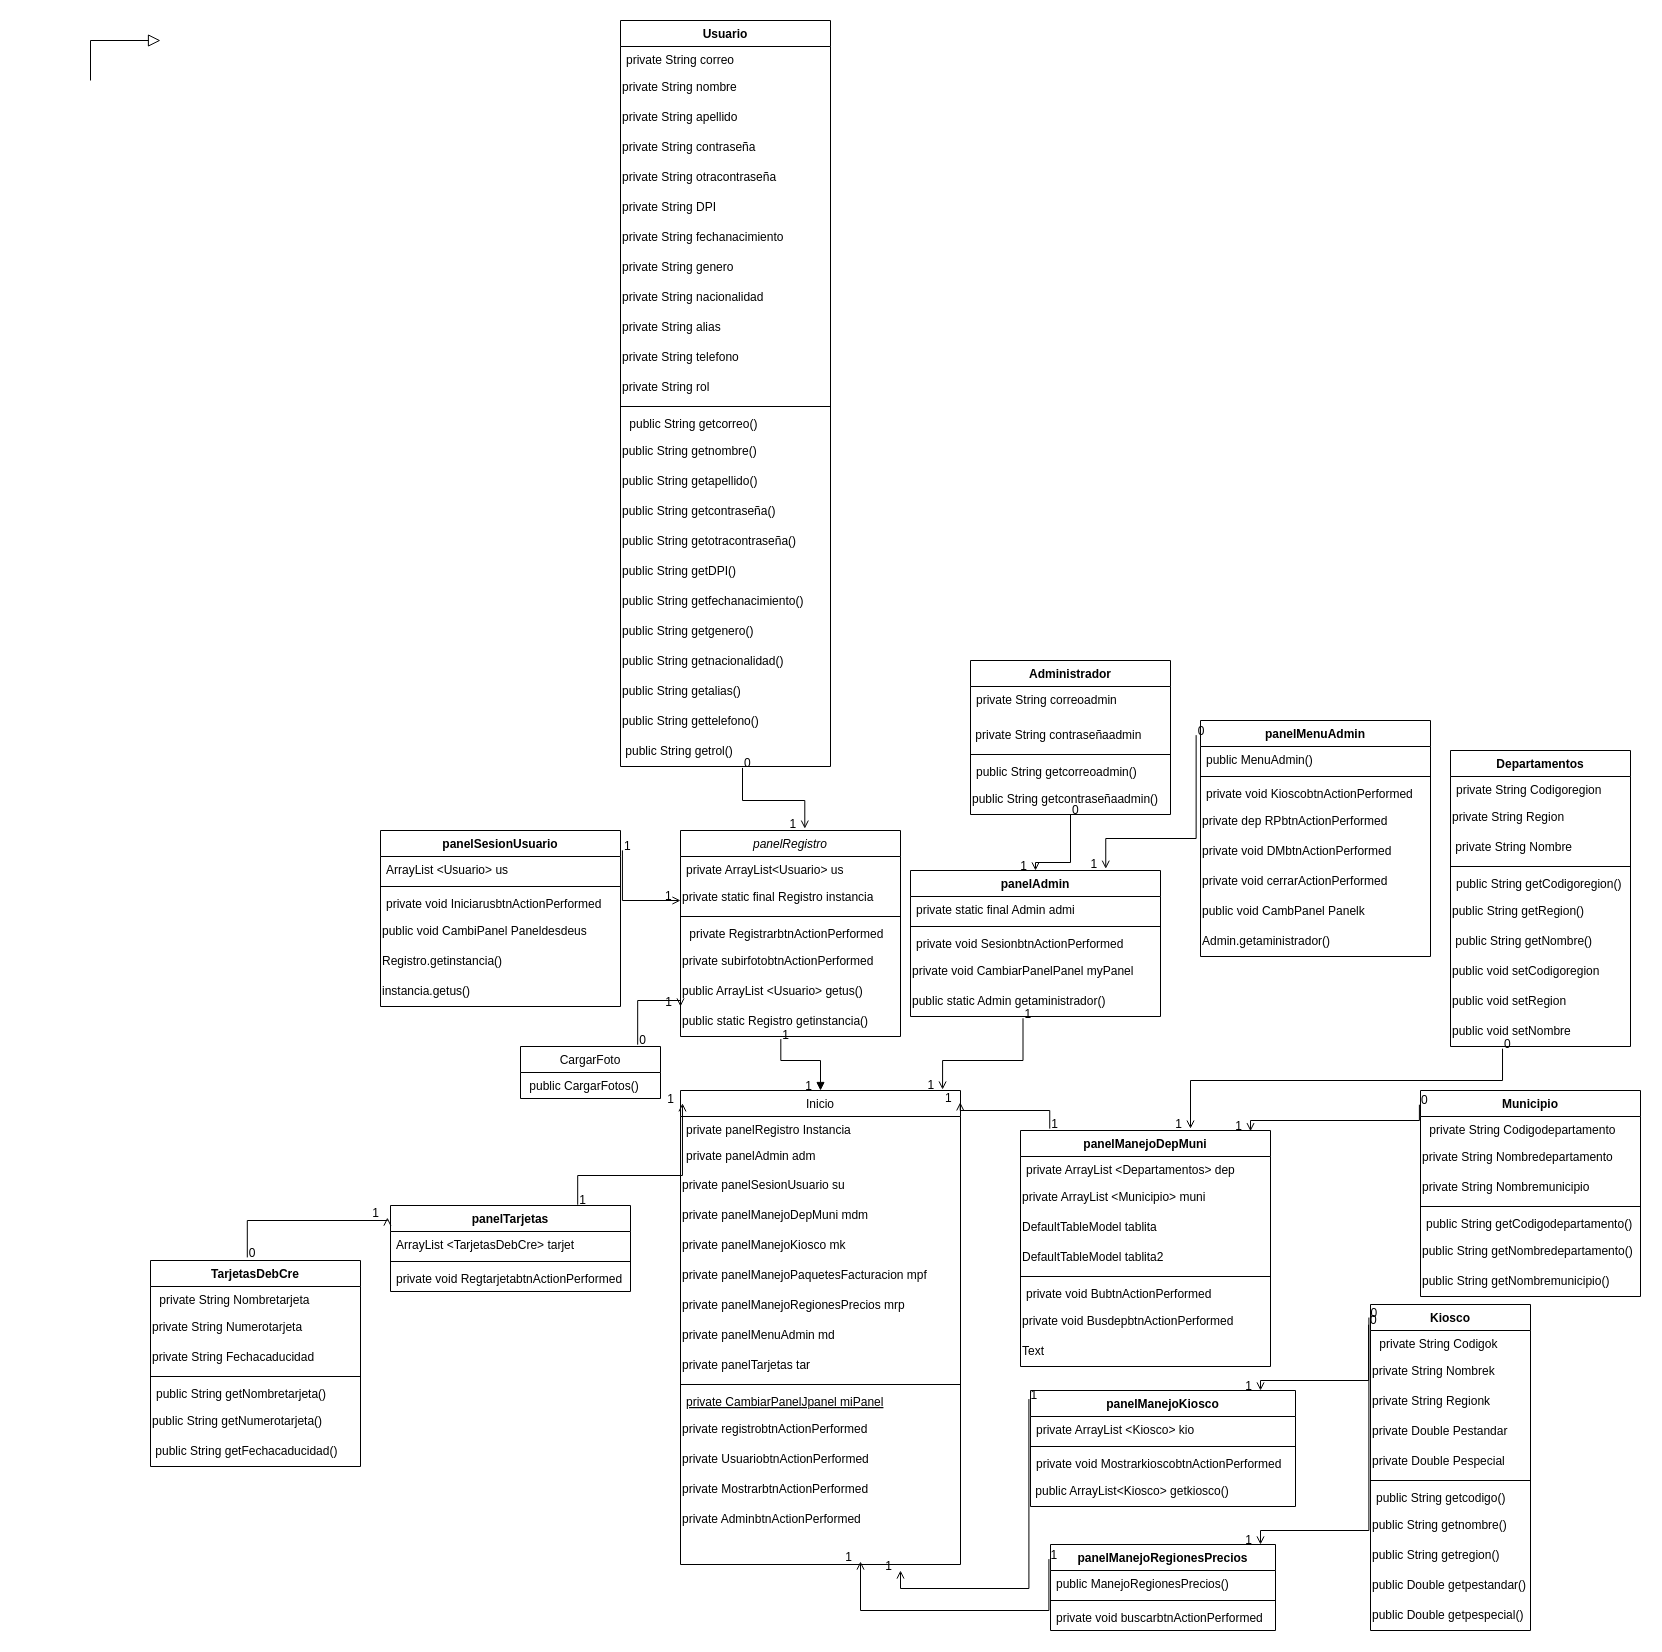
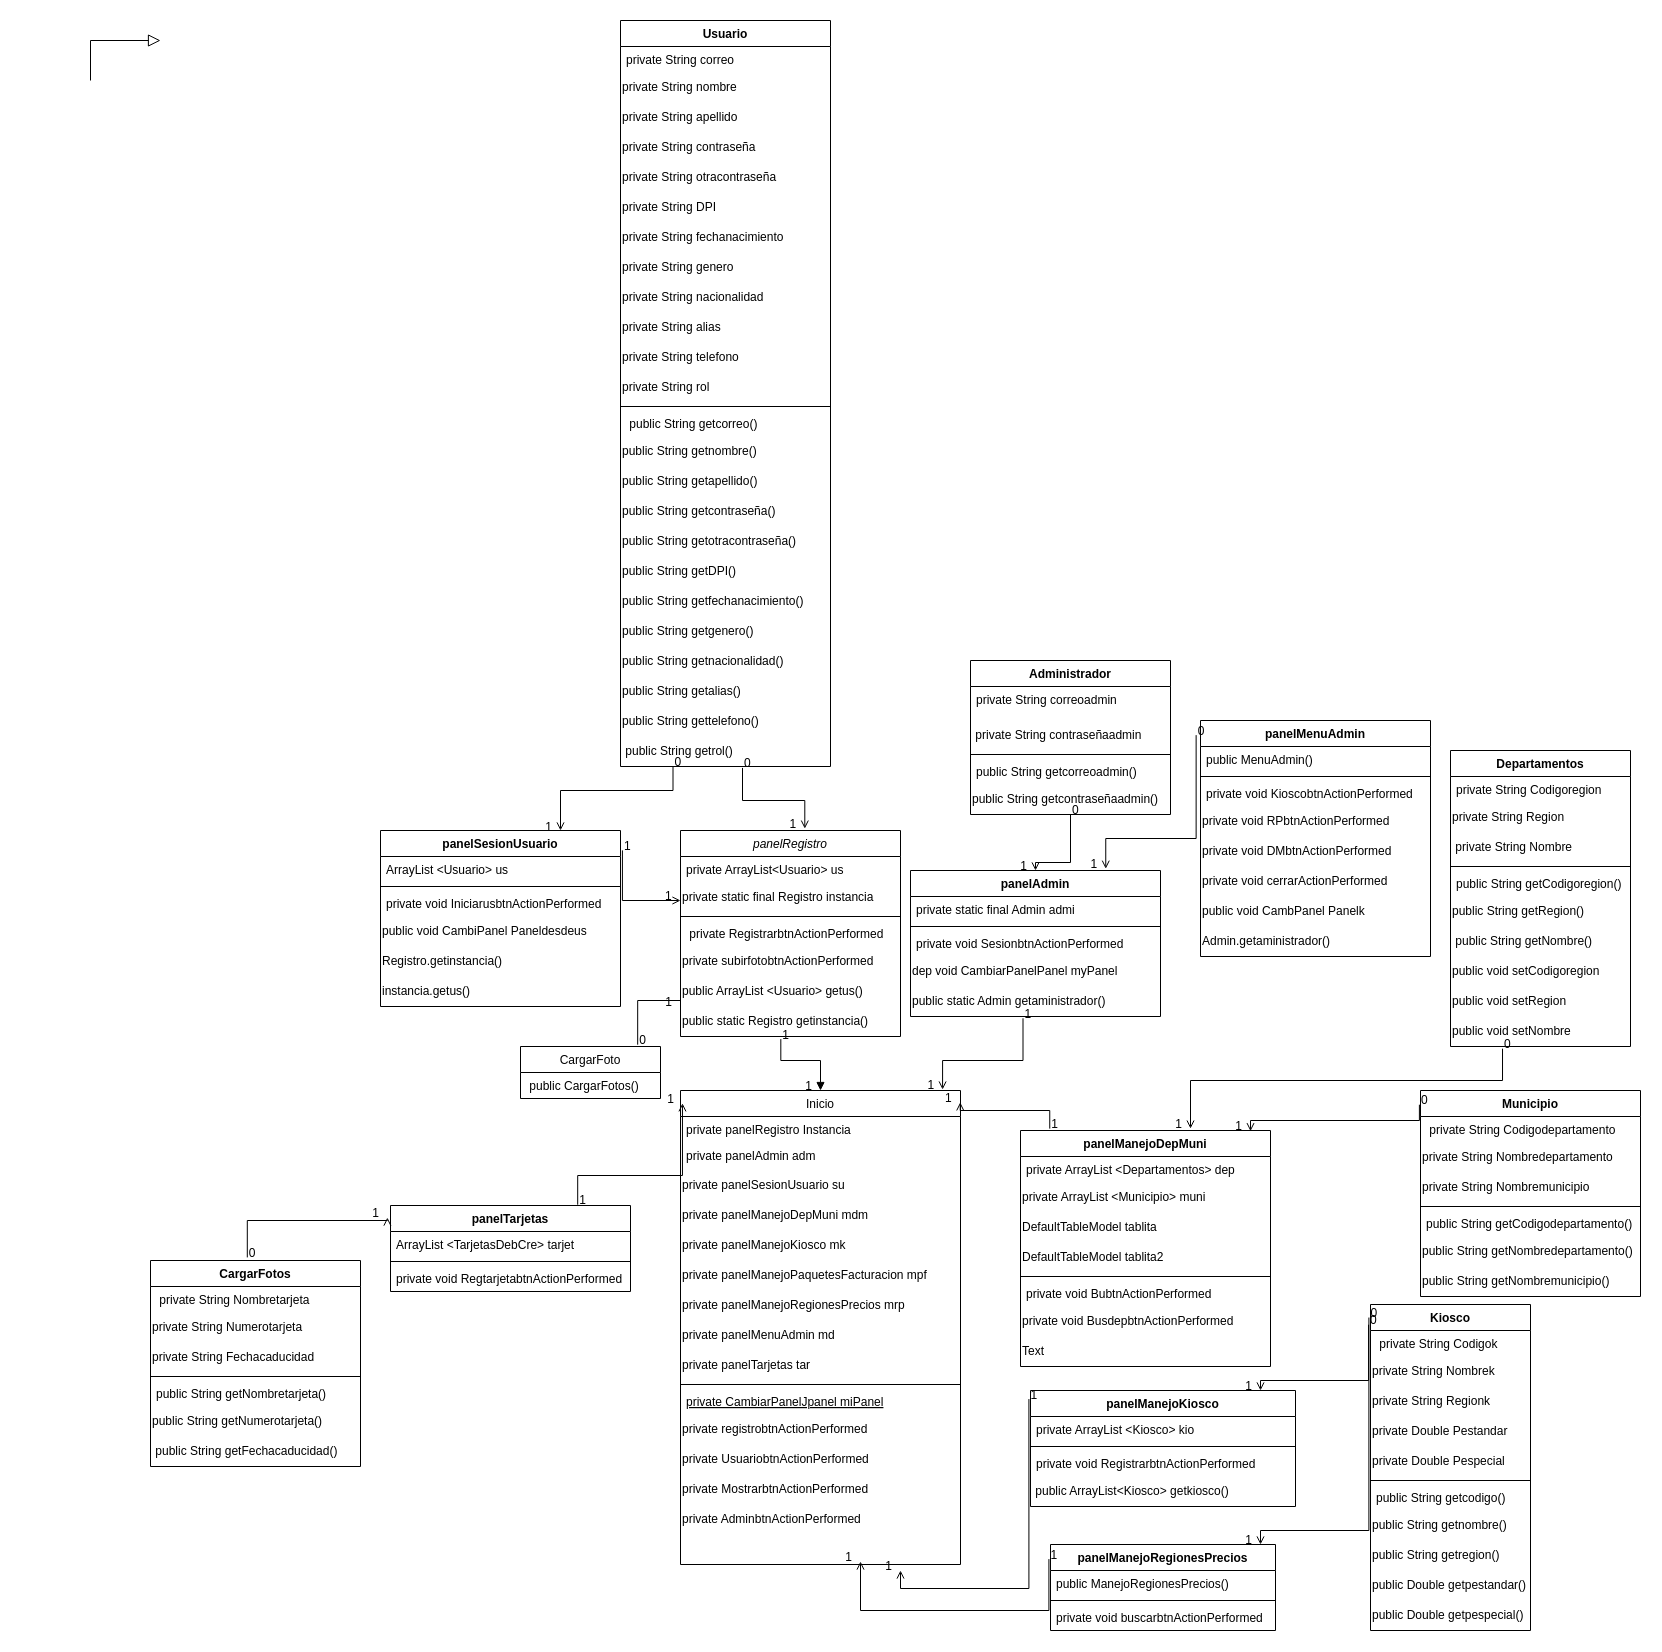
edge "public String getrol()" -> "panelSesionUsuario": added, labels "0", "1"
node "private dep RPbtnActionPerformed": label "private dep RPbtnActionPerformed" -> "private void RPbtnActionPerformed"
node "private void CambiarPanelPanel myPanel": label "private void CambiarPanelPanel myPanel" -> "dep void CambiarPanelPanel myPanel"
edge "CargarFoto" -> "public static Registro getinstancia()": arrowhead open -> none
node "TarjetasDebCre": label "TarjetasDebCre" -> "CargarFotos"
node "private void MostrarkioscobtnActionPerformed": label "private void MostrarkioscobtnActionPerformed" -> "private void RegistrarbtnActionPerformed"
